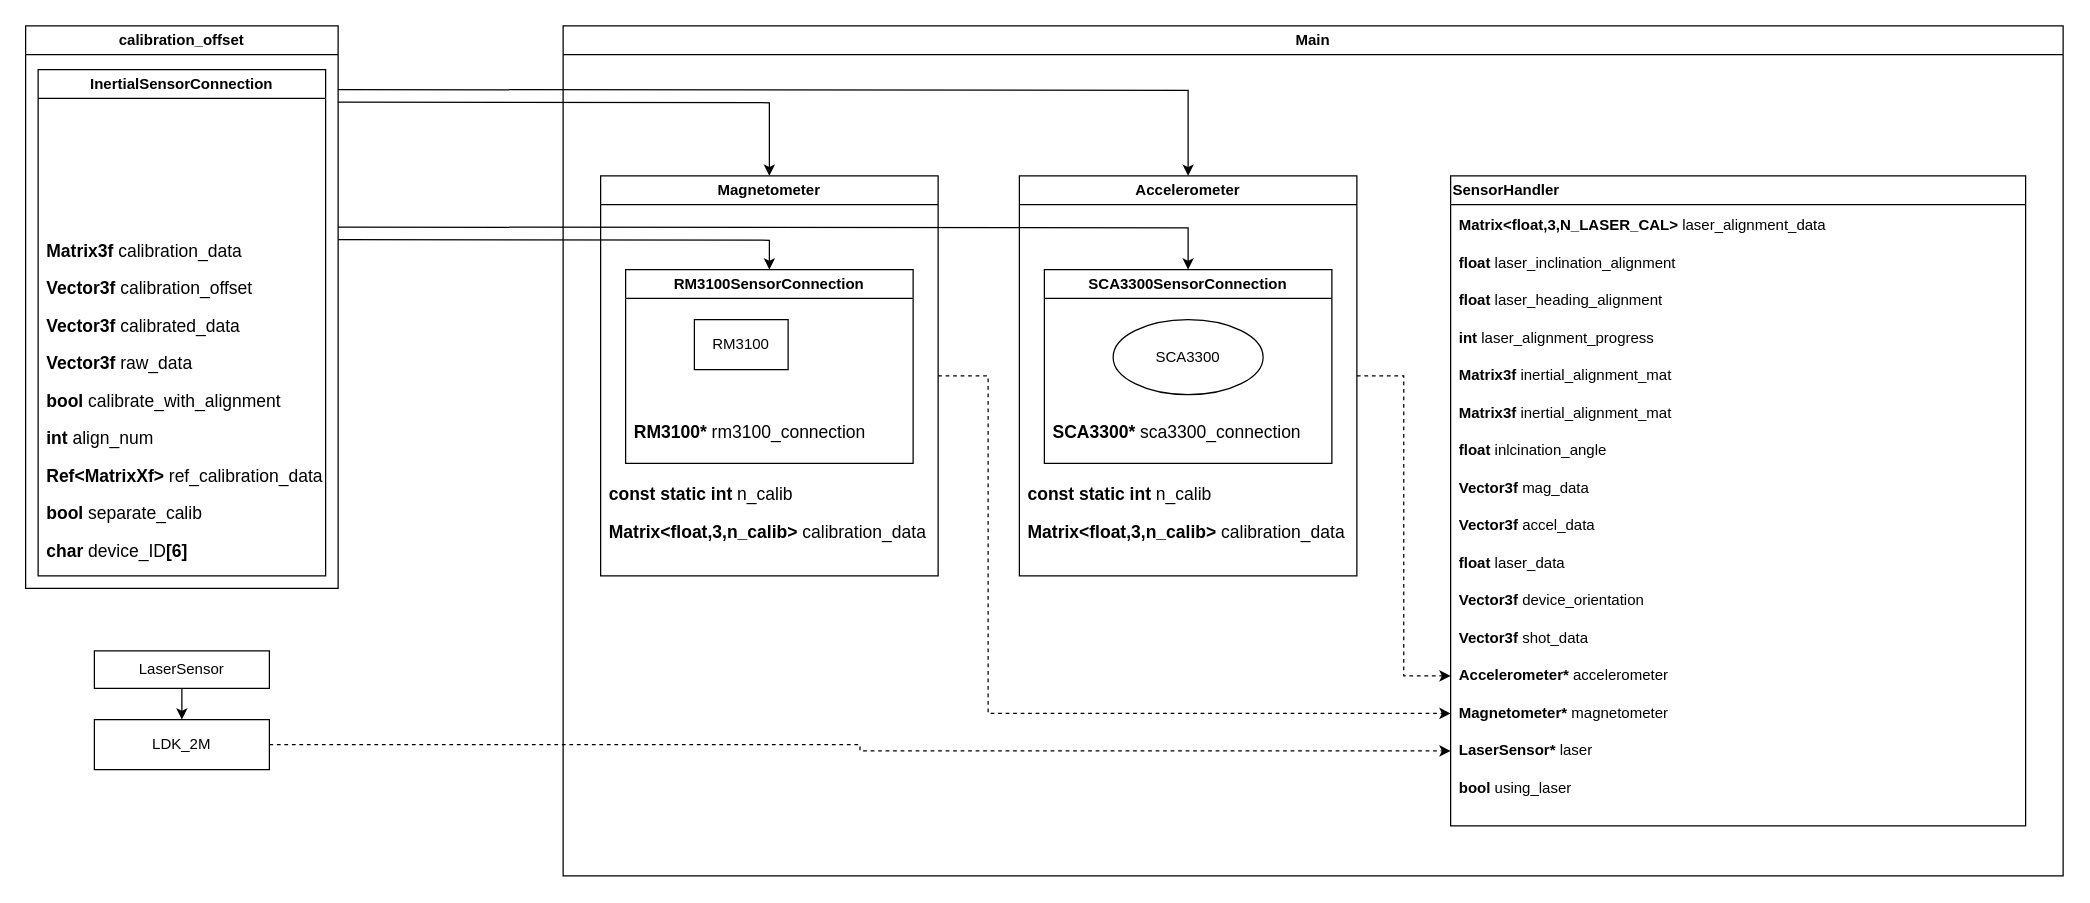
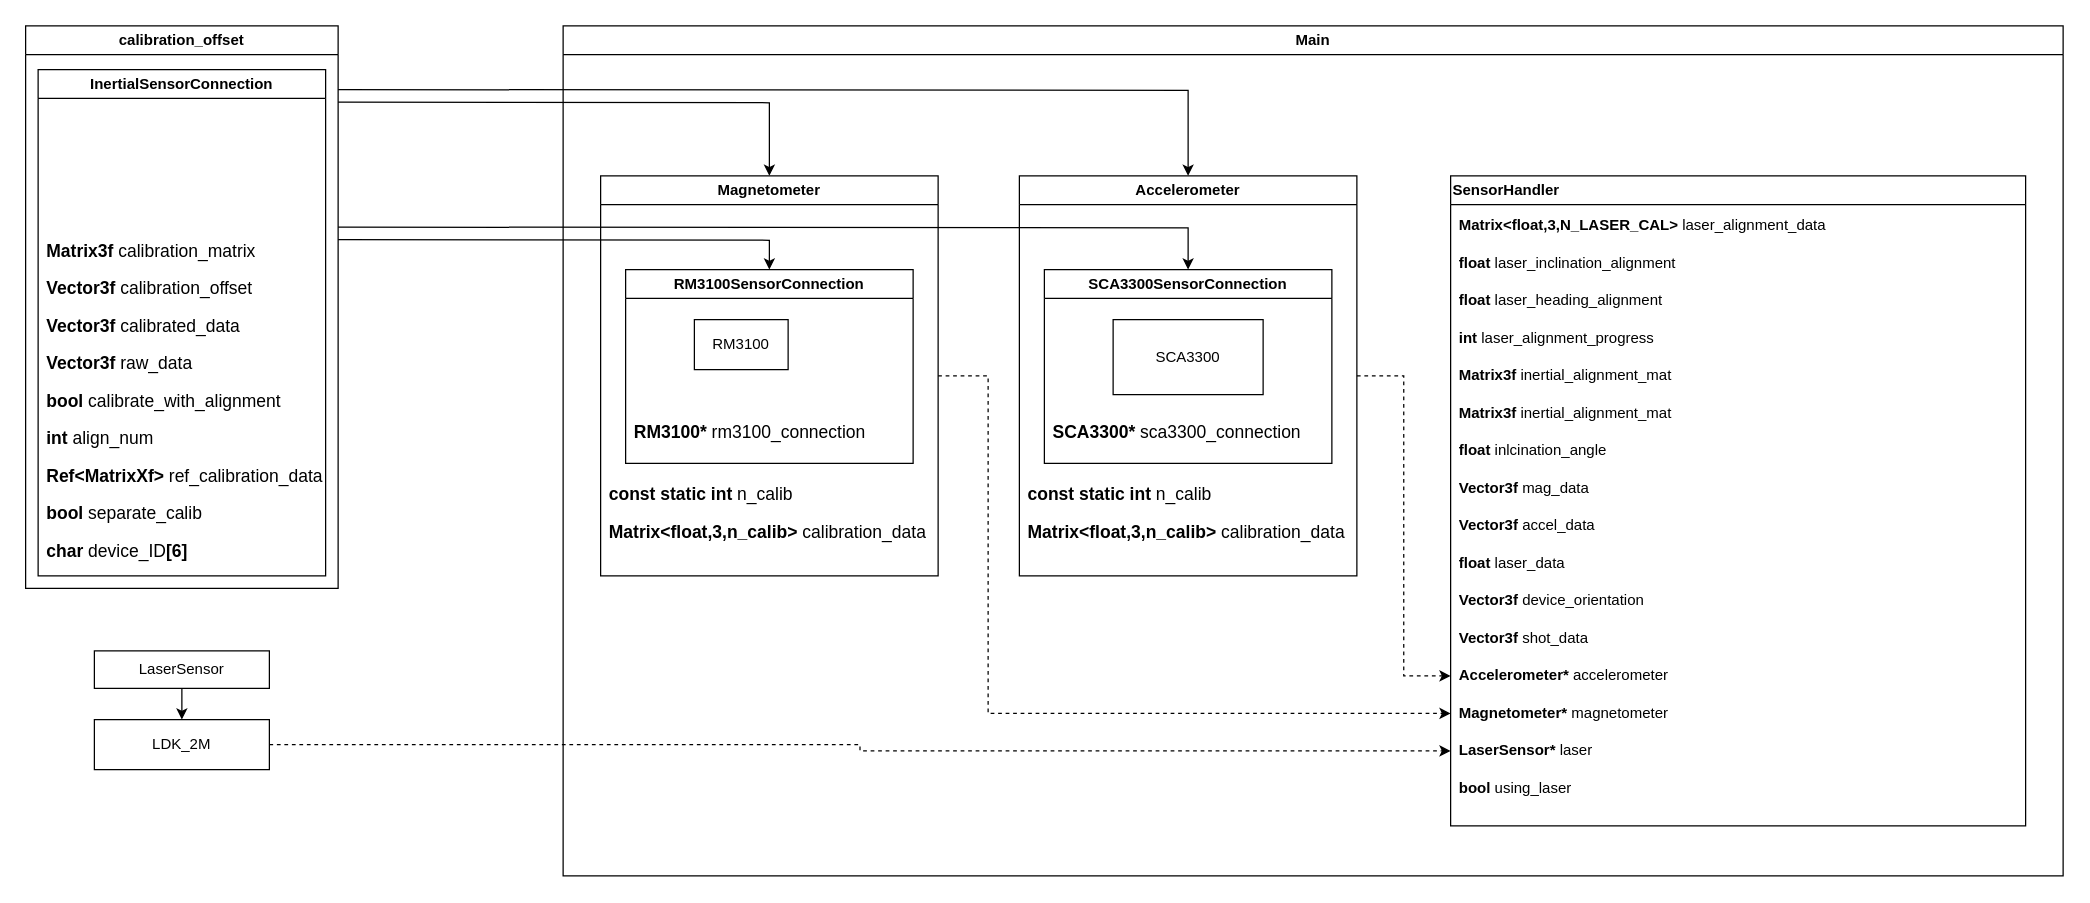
node "Matrix3f calibration_data": label "Matrix3f calibration_data" -> "Matrix3f calibration_matrix"
node "SCA3300": shape ellipse -> rectangle
